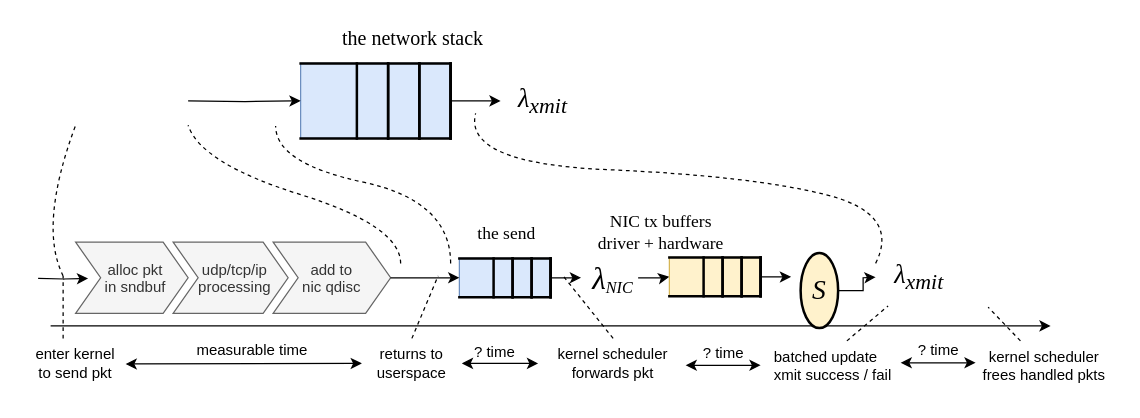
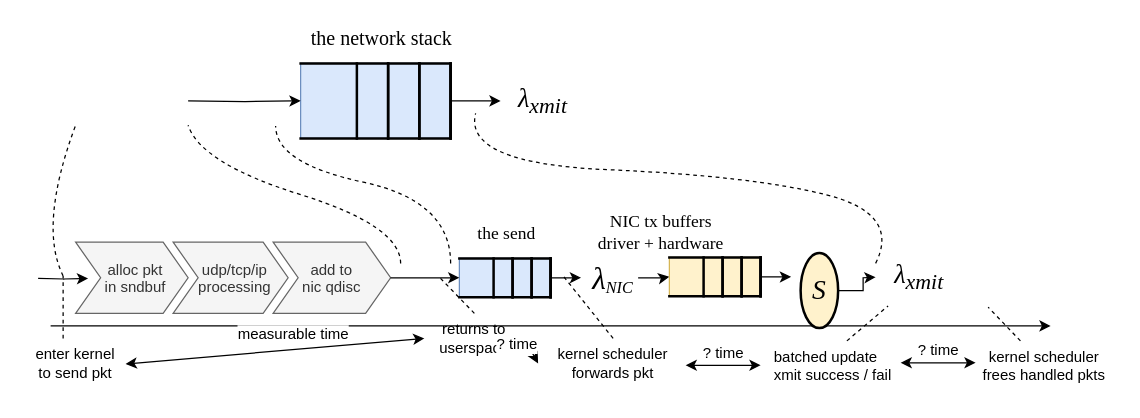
node "the network stack": moved (413, 38) -> (382, 38)
node "returns to userspace": moved (412, 363) -> (474, 338)
